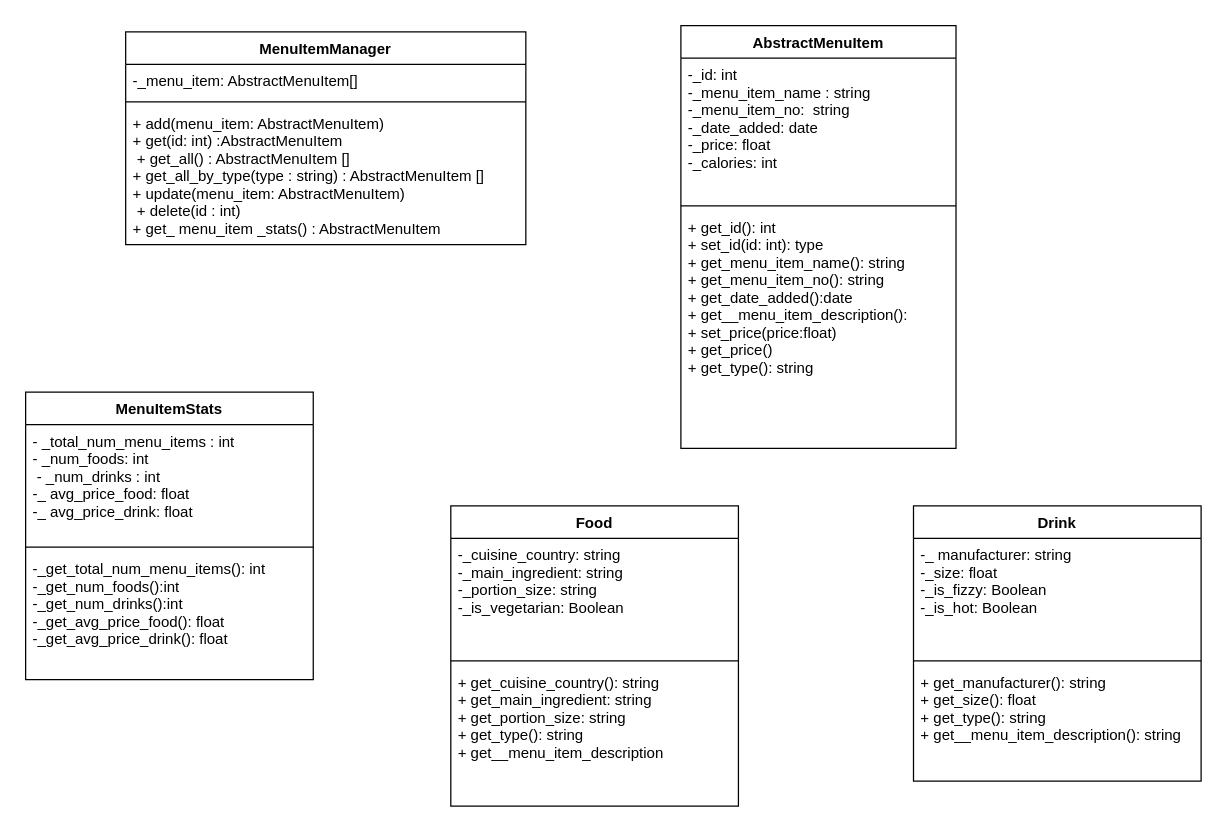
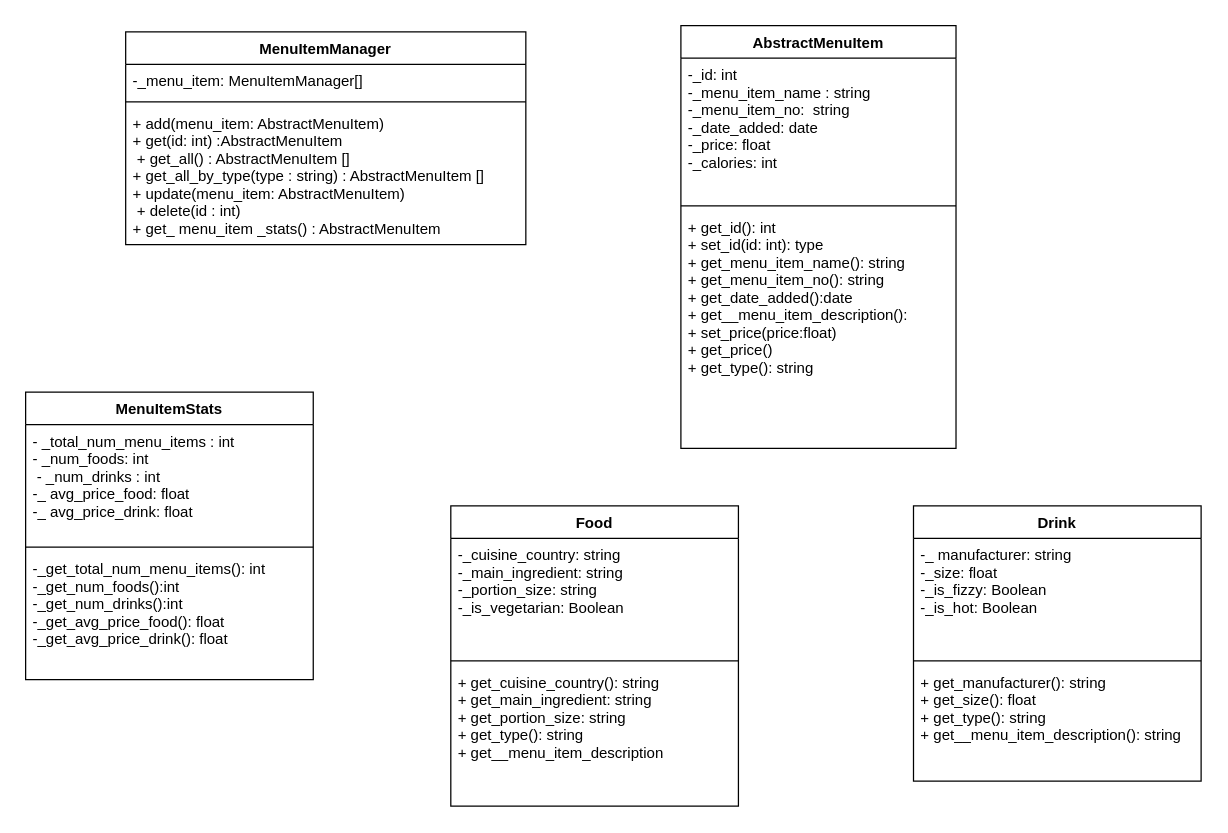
node "-_menu_item: AbstractMenuItem[]": label "-_menu_item: AbstractMenuItem[]" -> "-_menu_item: MenuItemManager[]"
